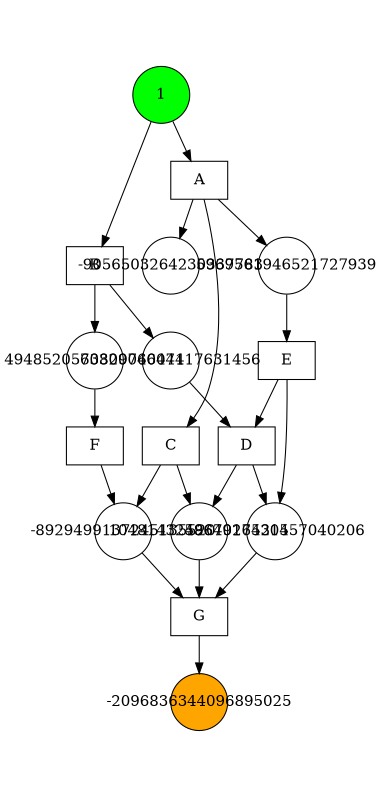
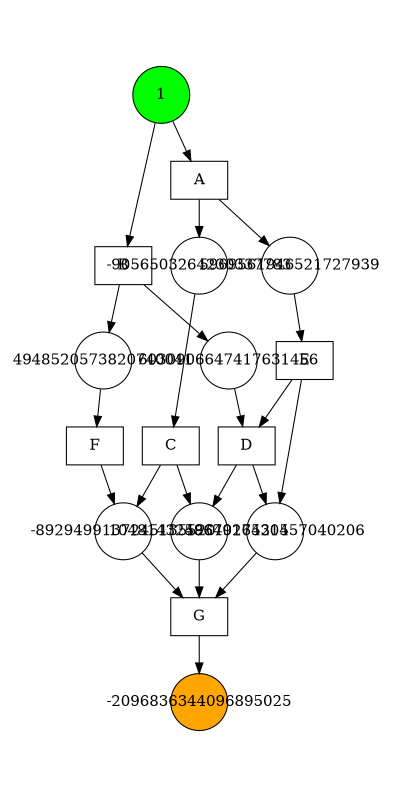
edge "A" -> "C": now "-9056503264230337783" -> "C"
